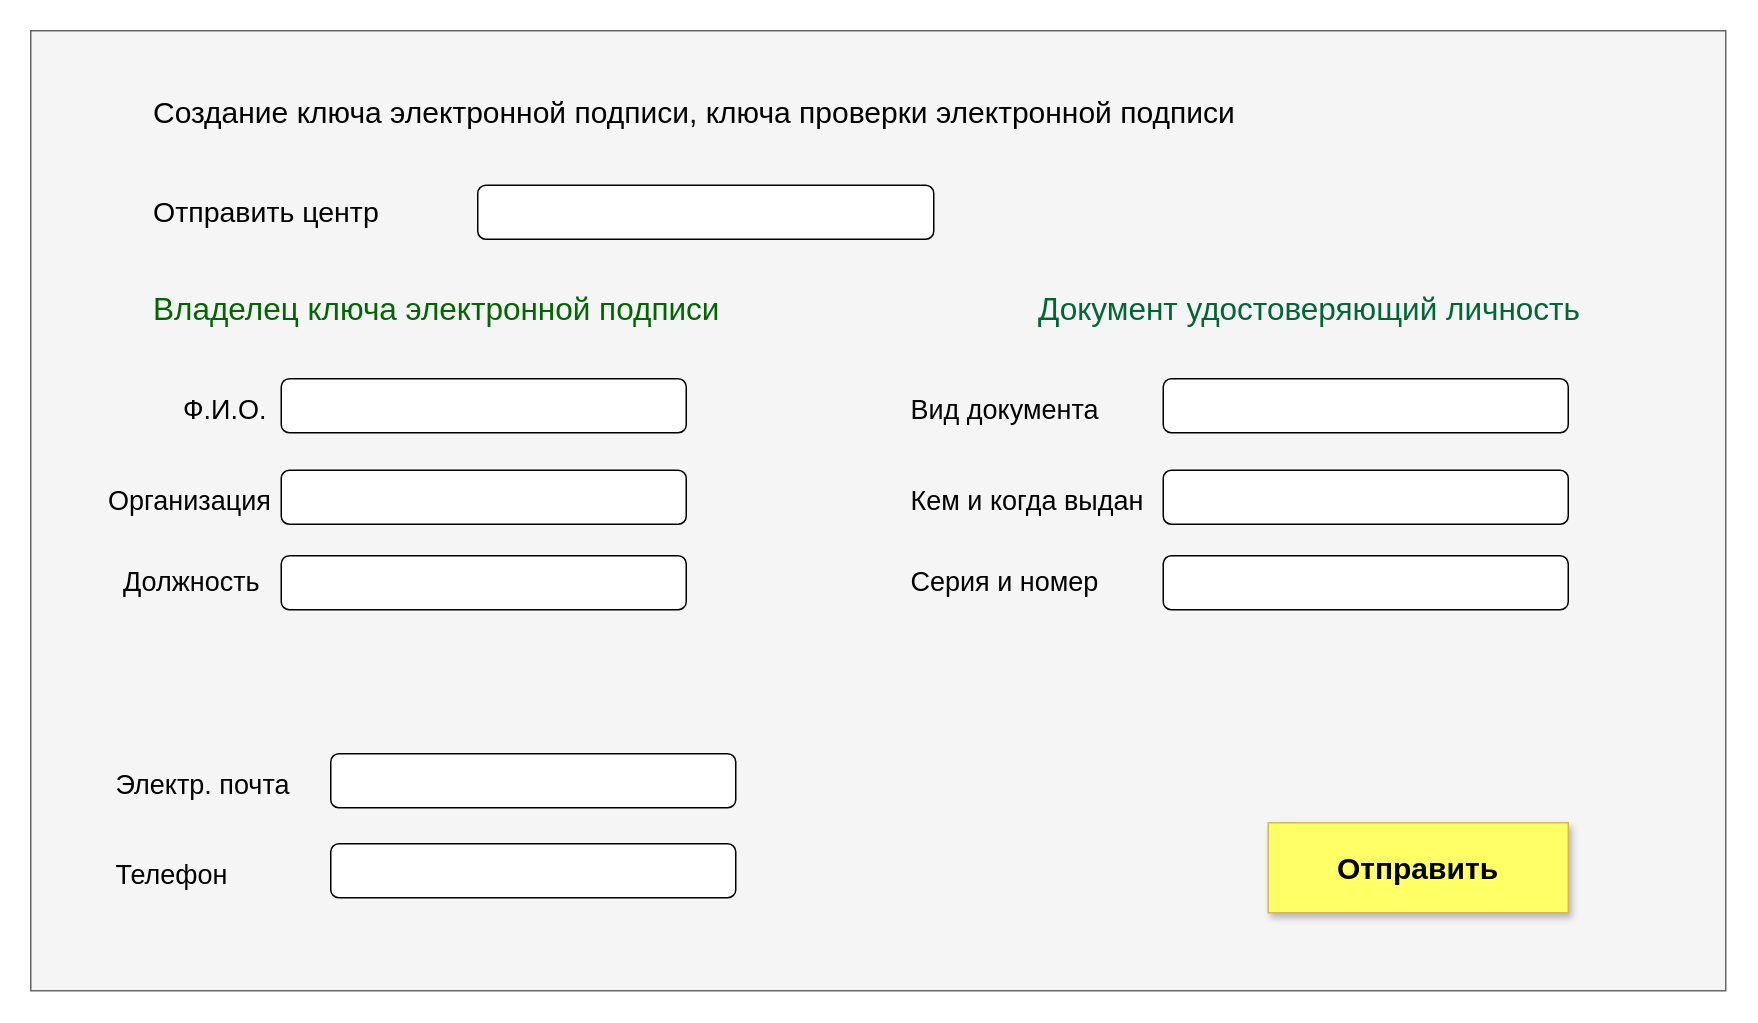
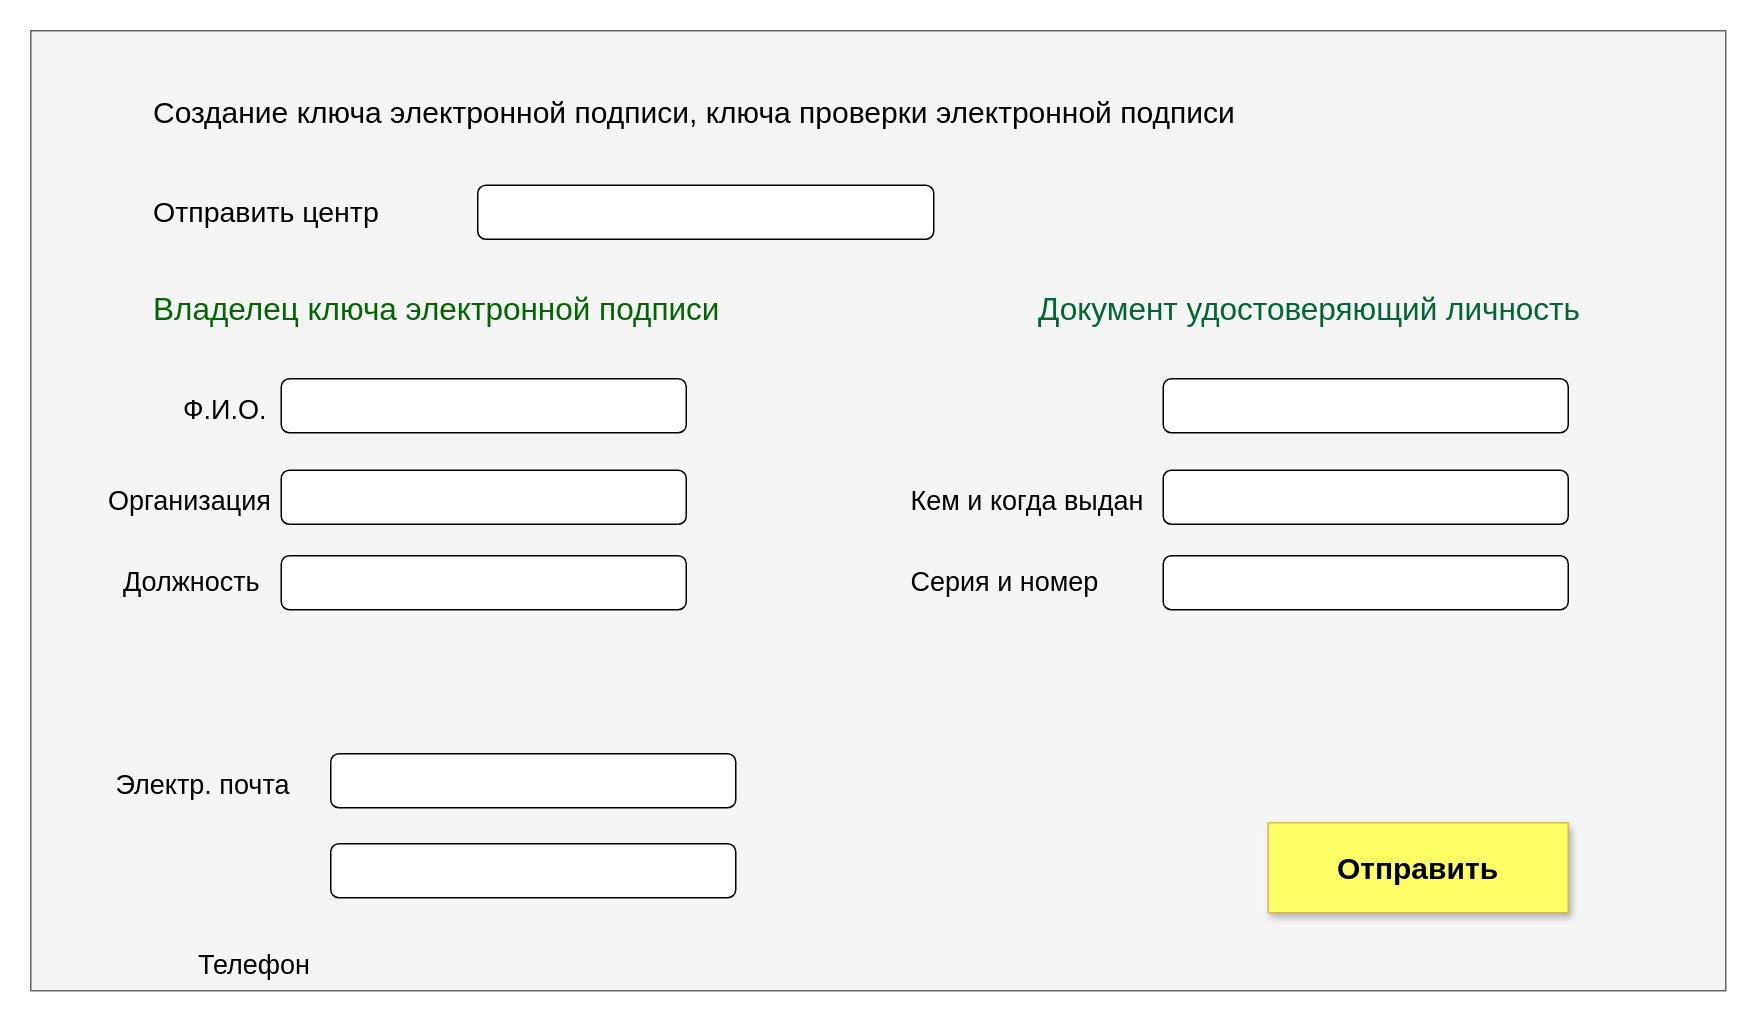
node "Вид документа": removed
node "Телефон": moved (181, 871) -> (263, 961)
